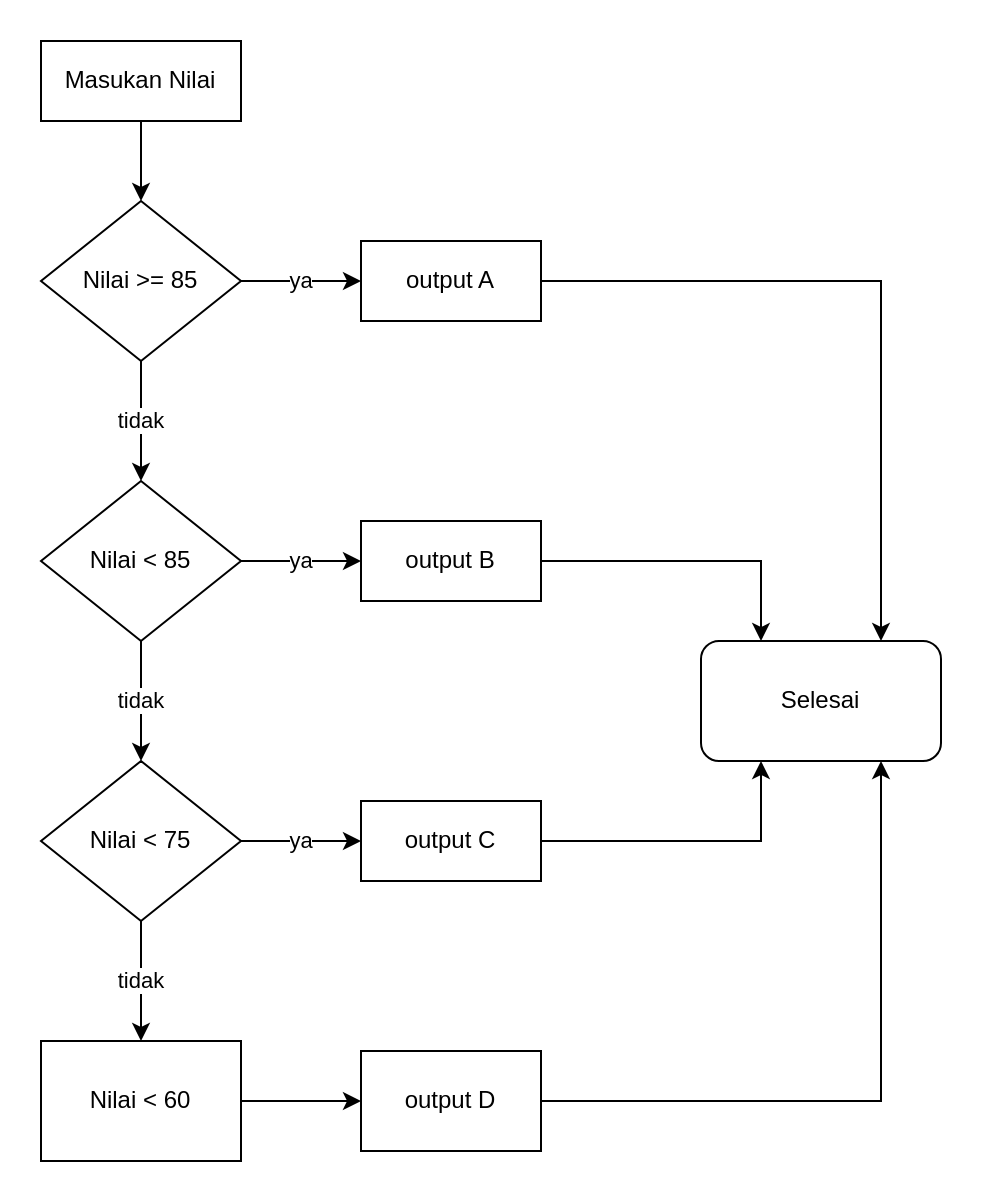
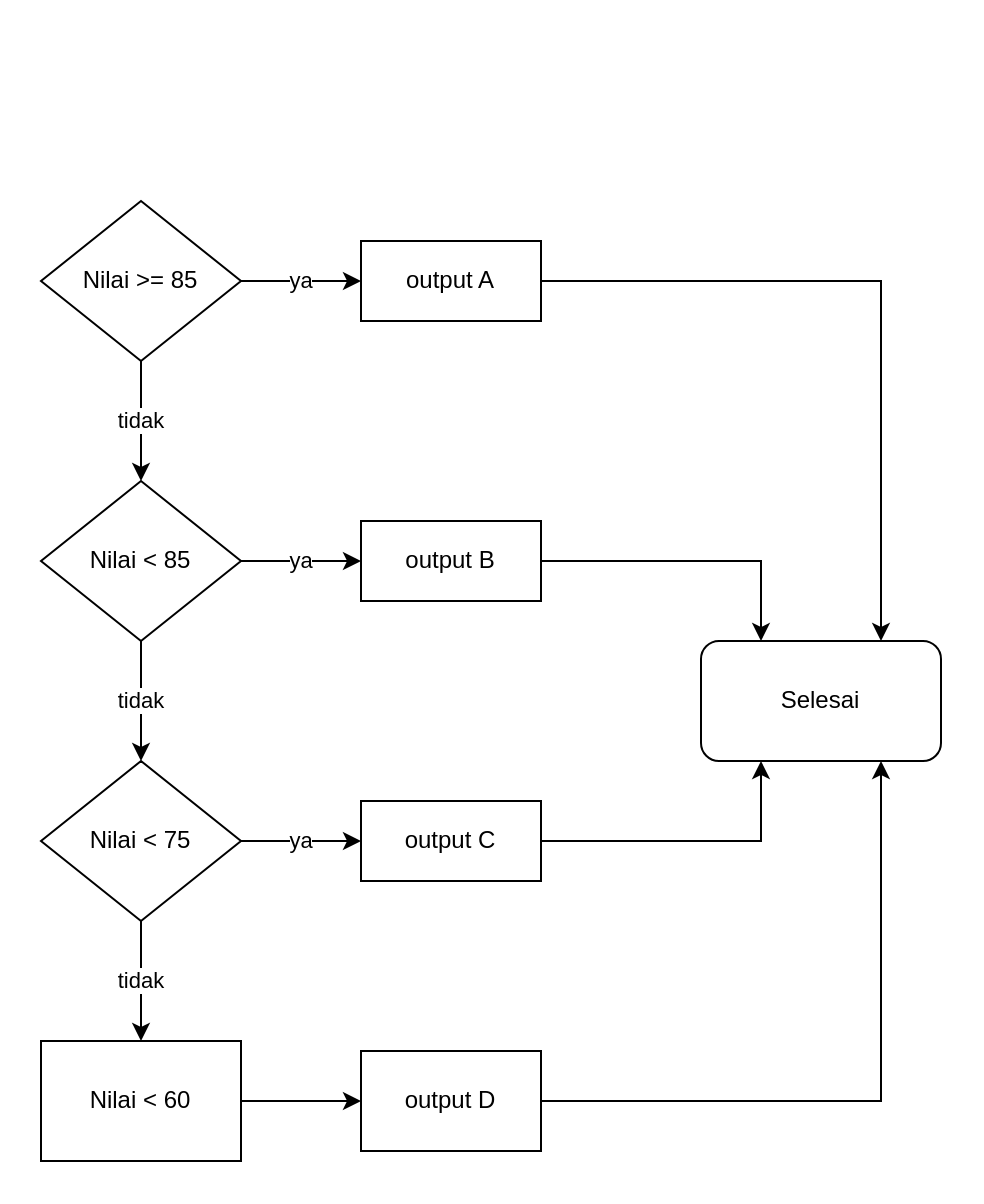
node "Masukan Nilai": removed
edge "Masukan Nilai" -> "Nilai >= 85": removed
